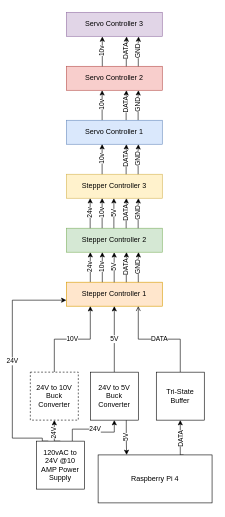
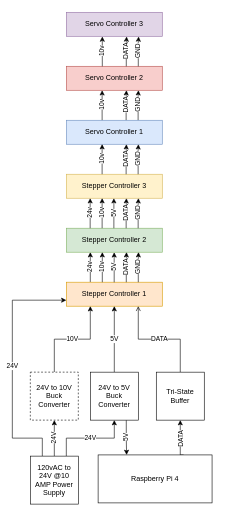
node "120vAC to 24V @10 AMP Power Supply": moved (60, 465) -> (54, 480)
